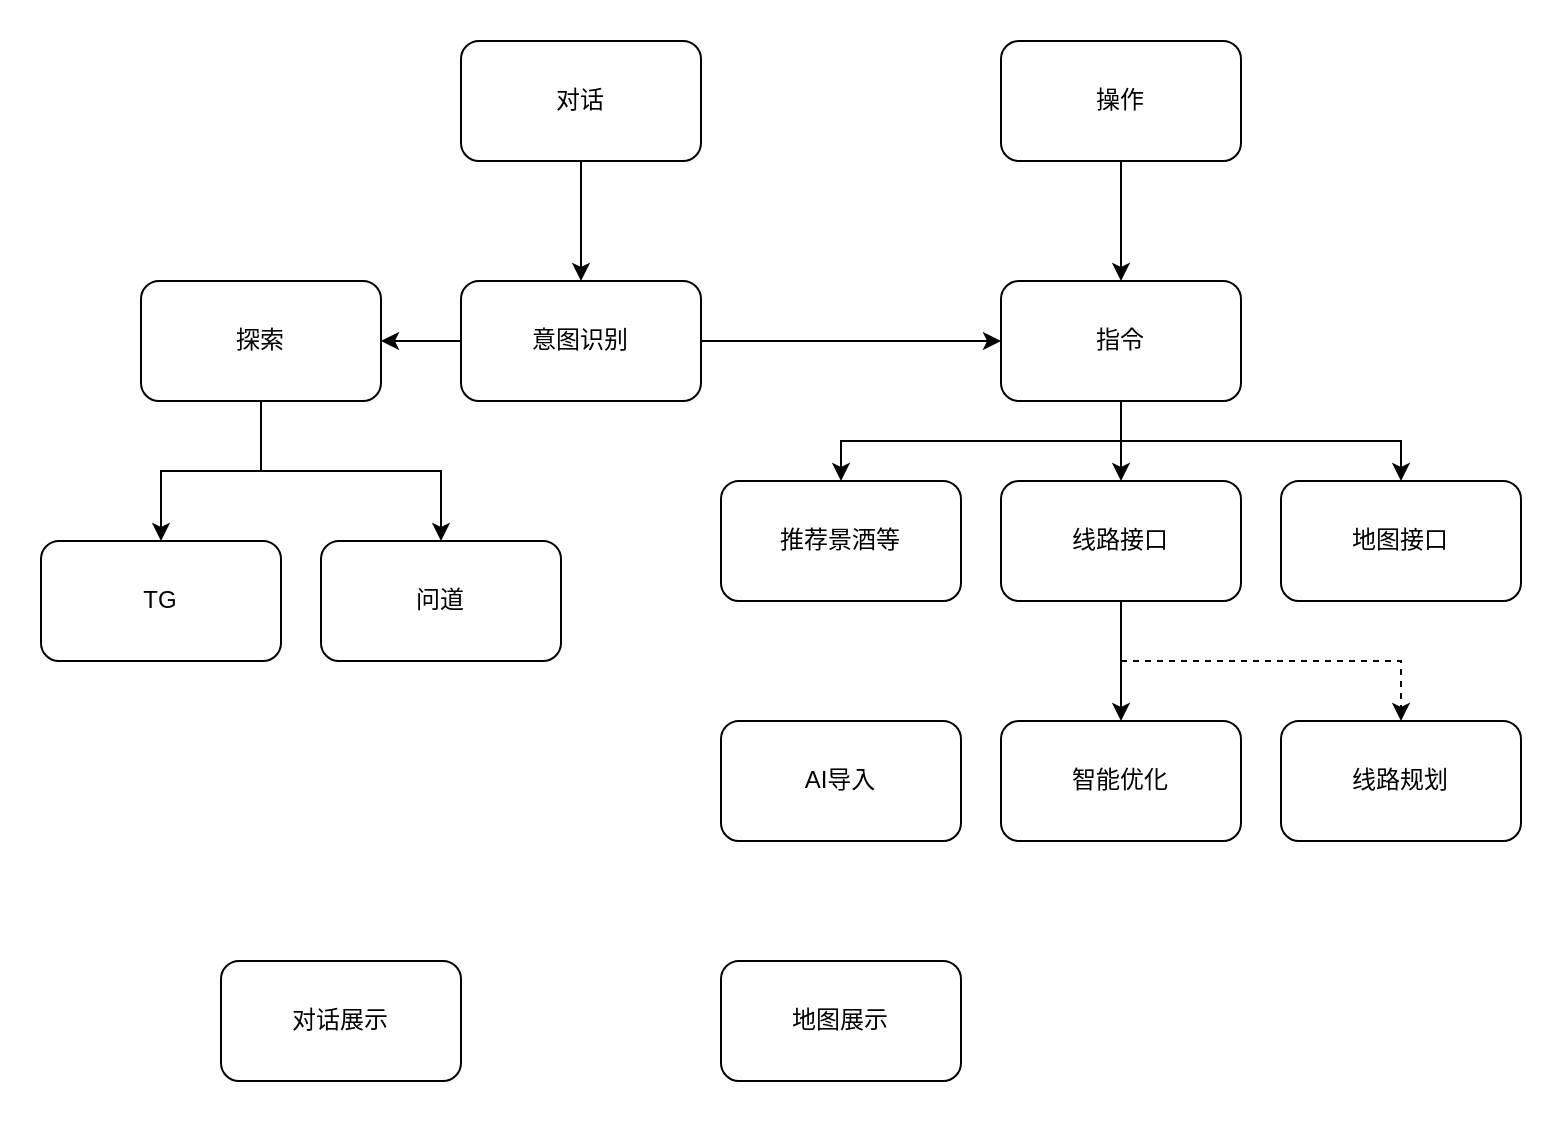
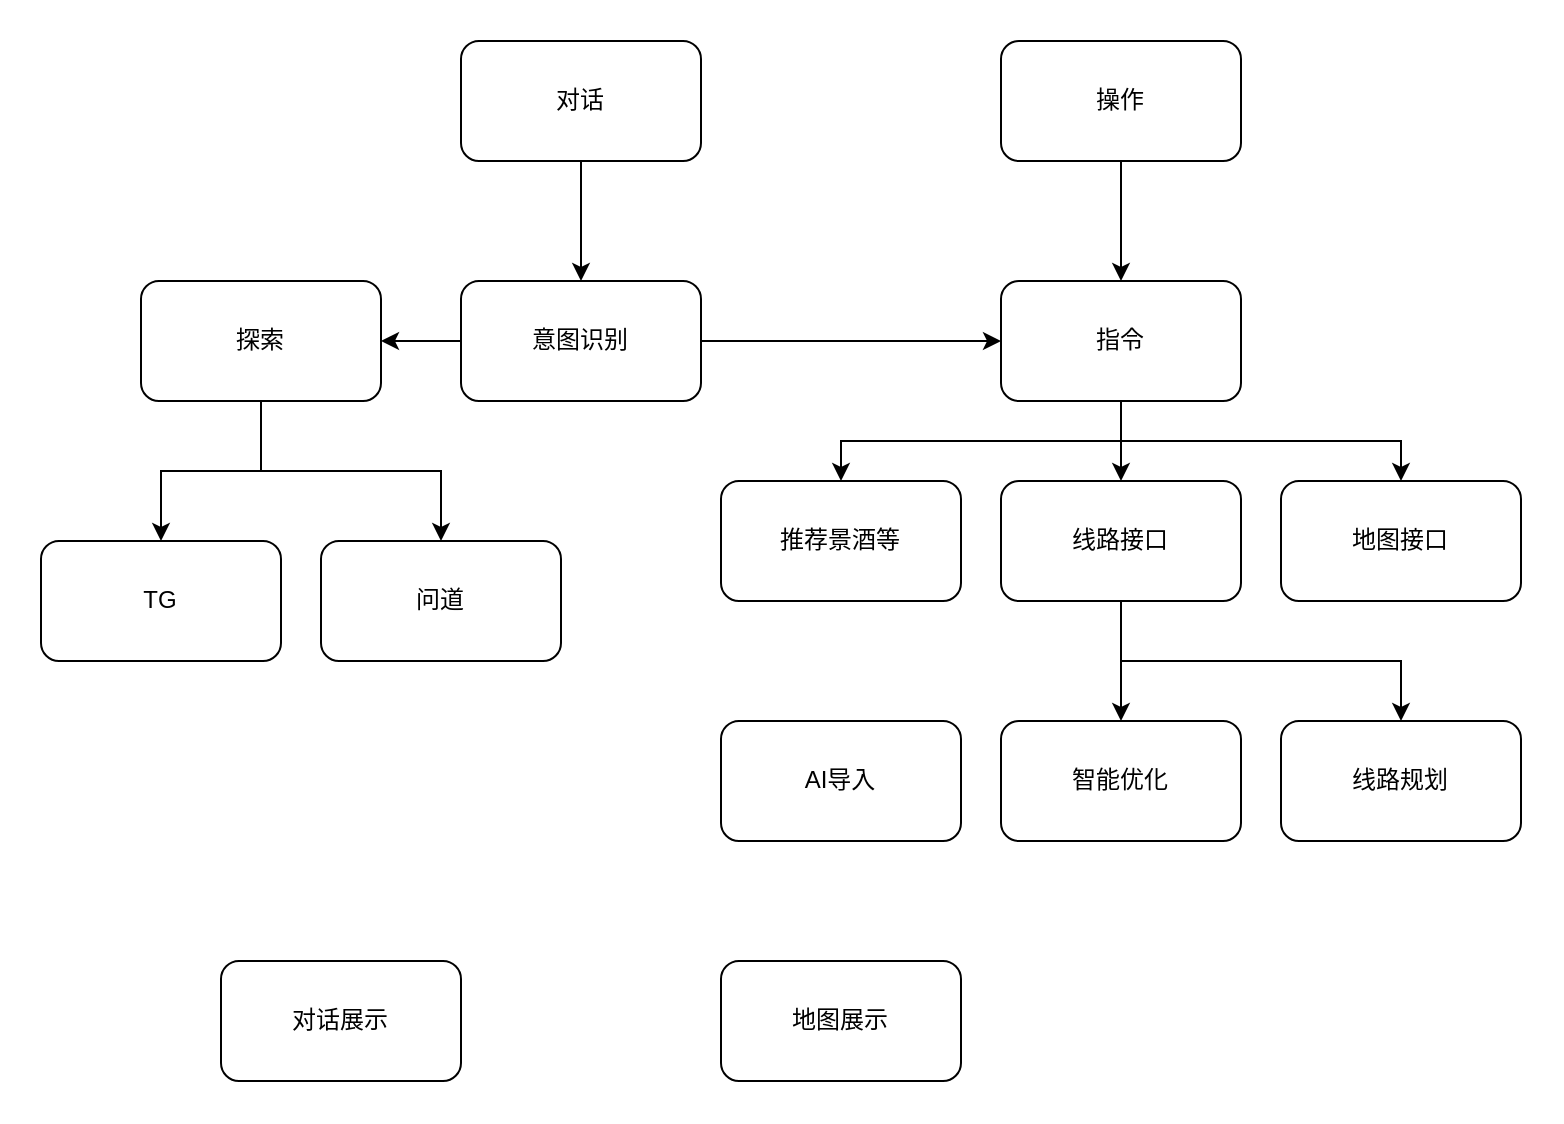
edge "线路接口" -> "线路规划": style dashed -> solid
